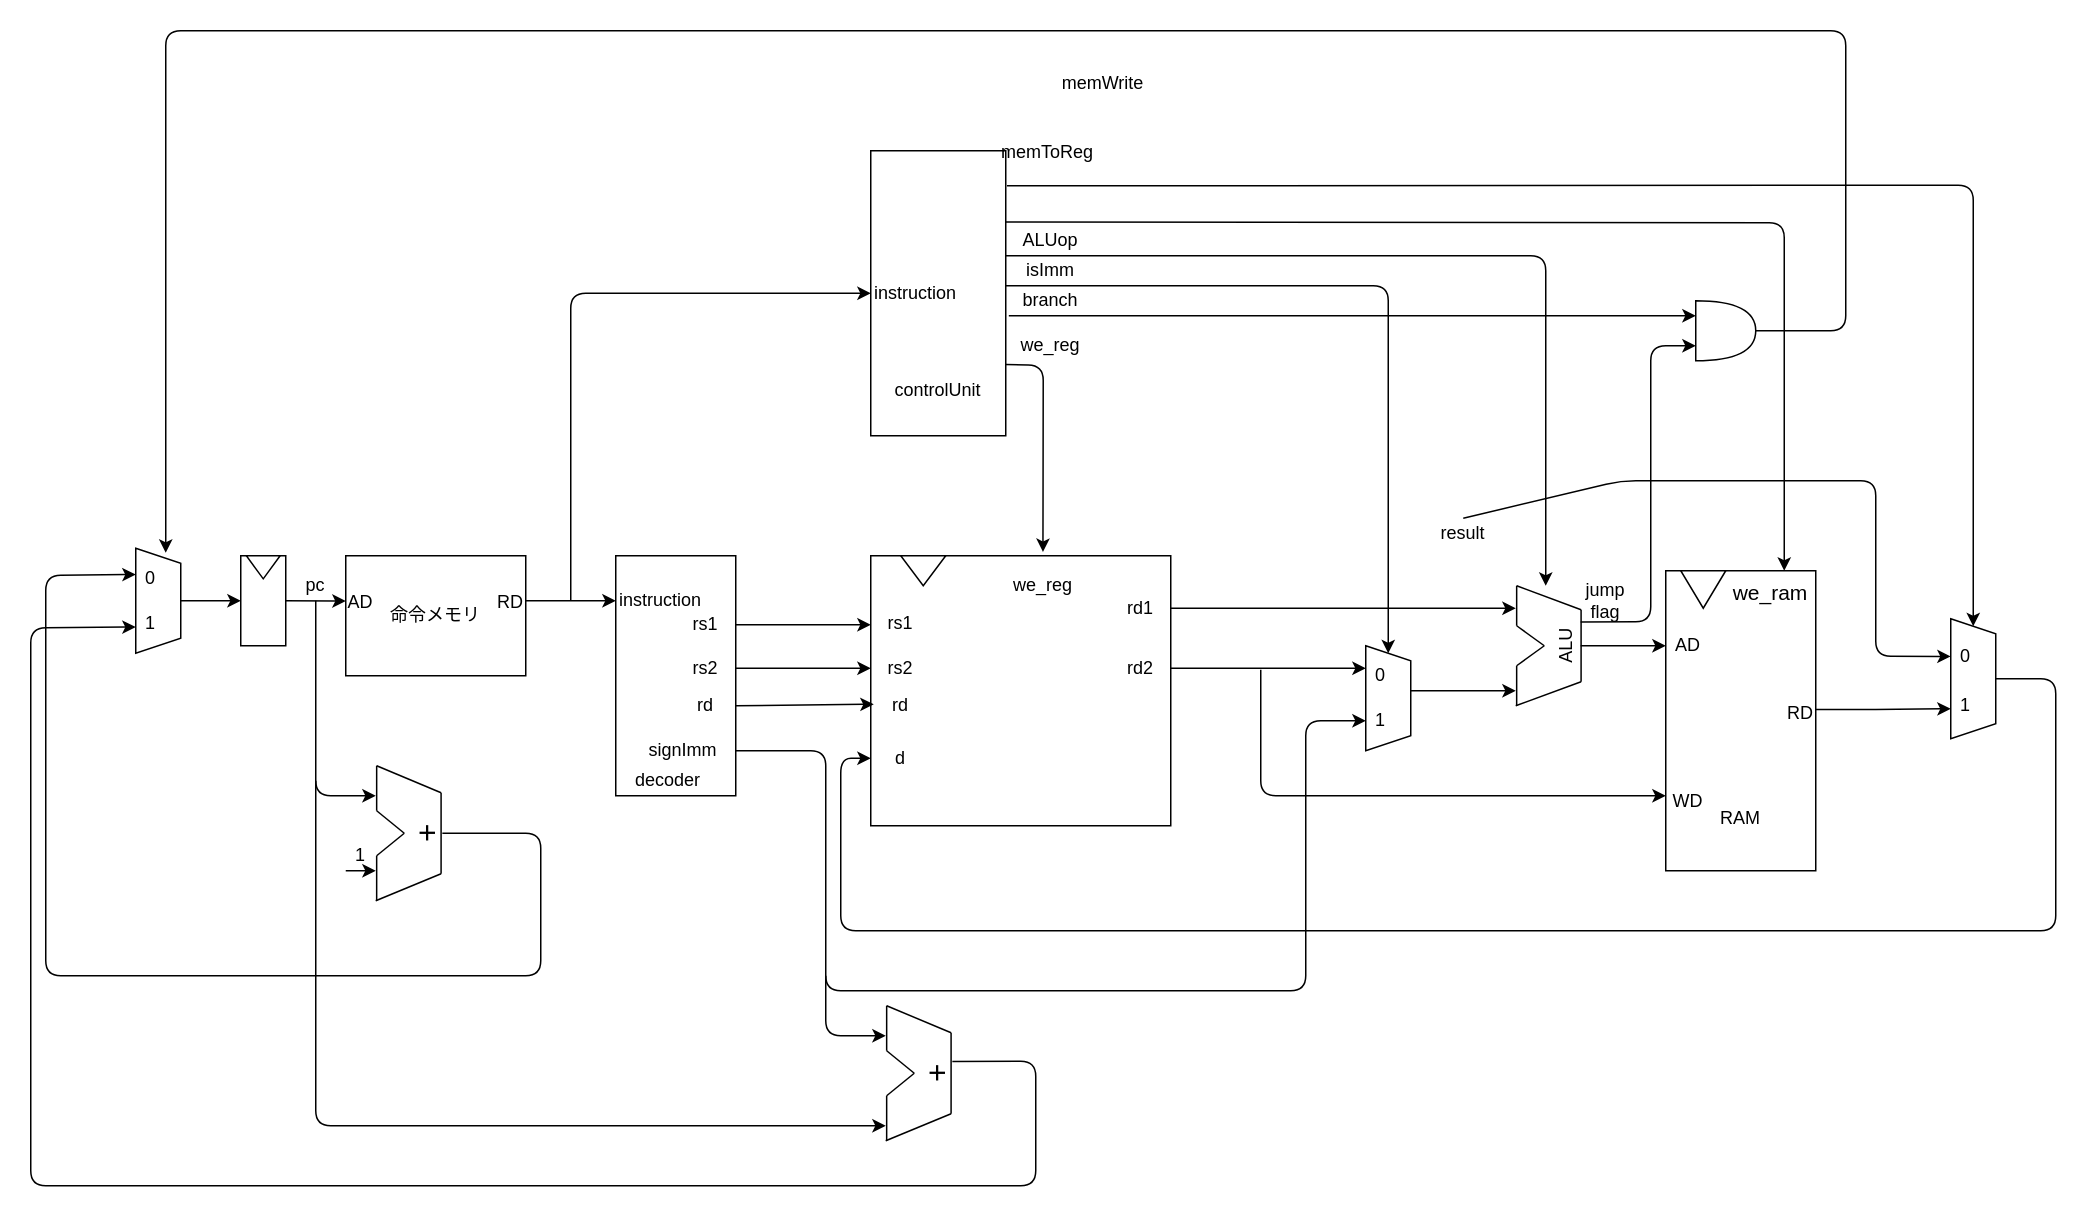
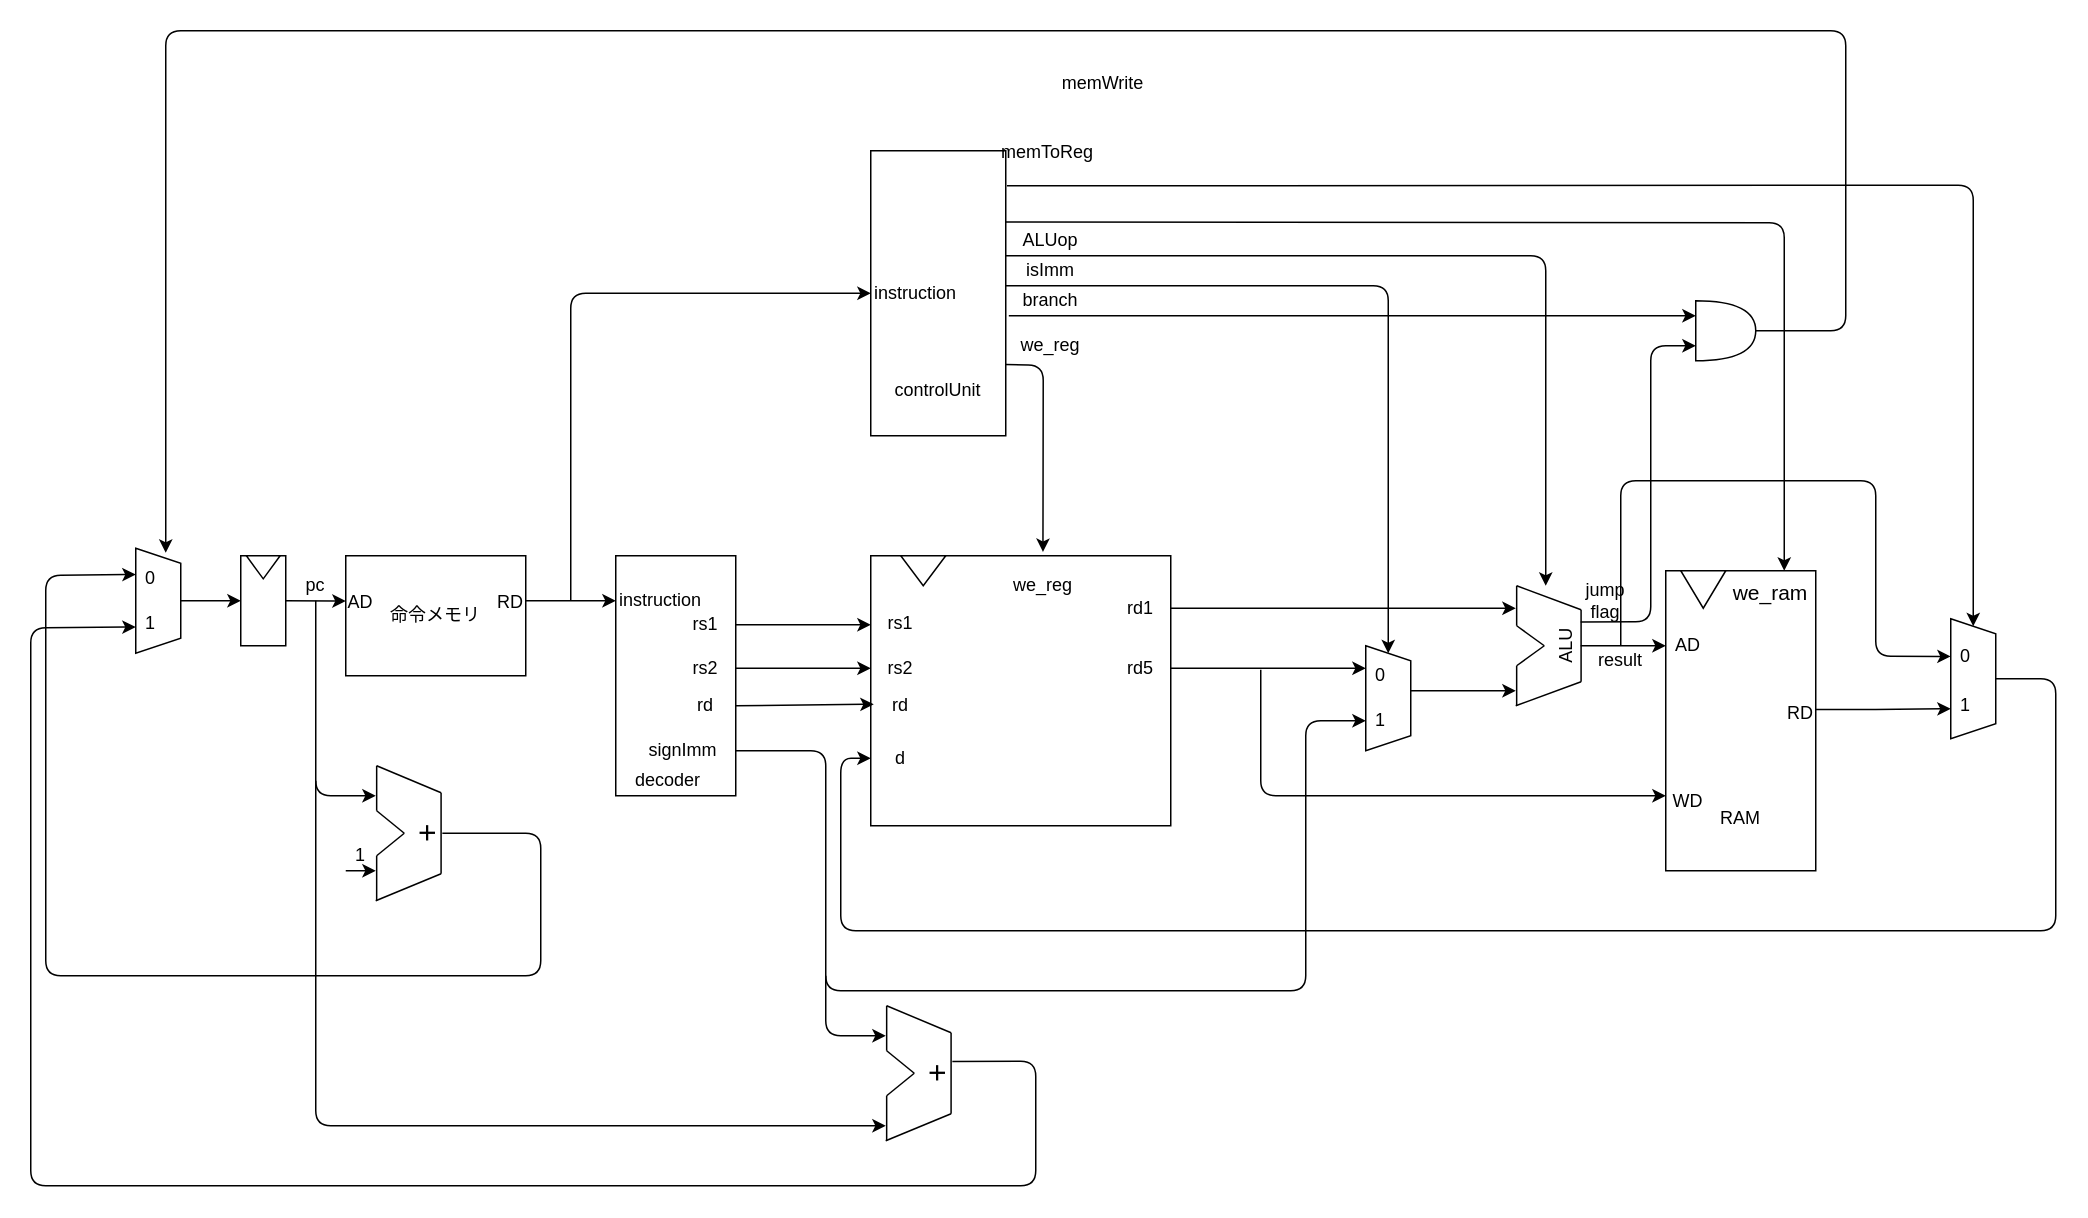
node "result": moved (1463, 533) -> (1621, 661)
node "rd2": label "rd2" -> "rd5"
